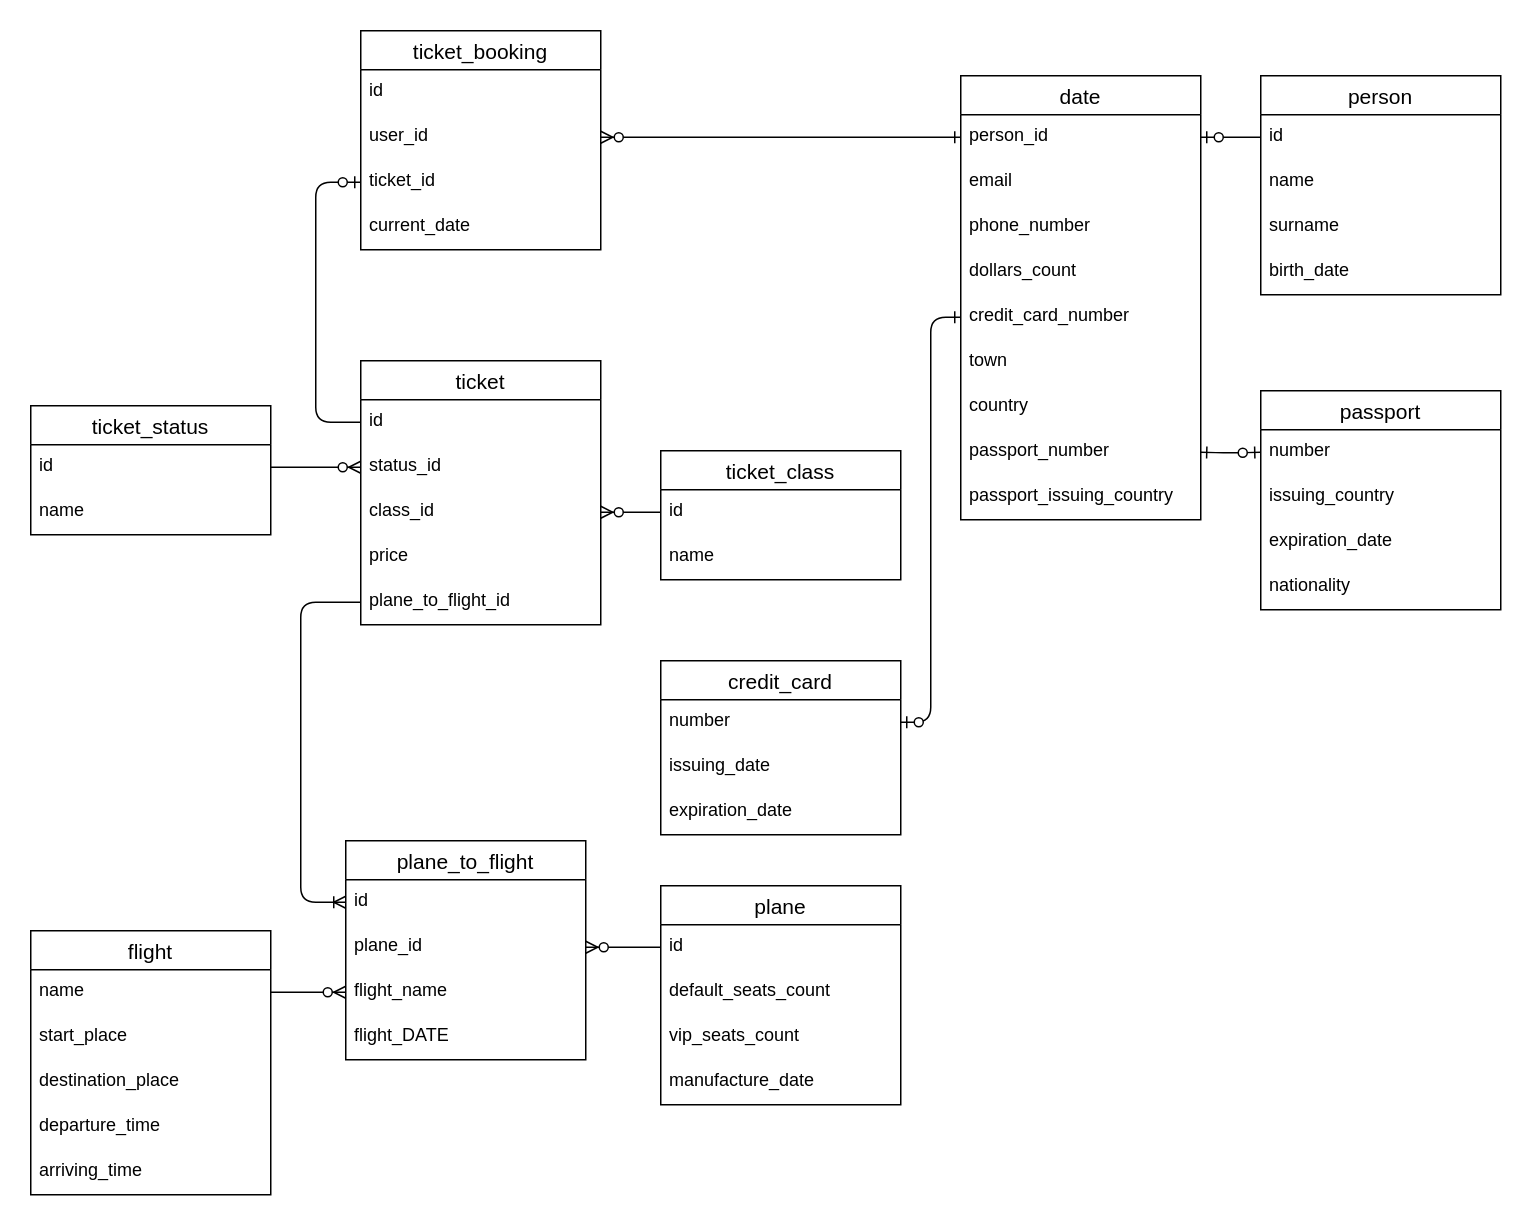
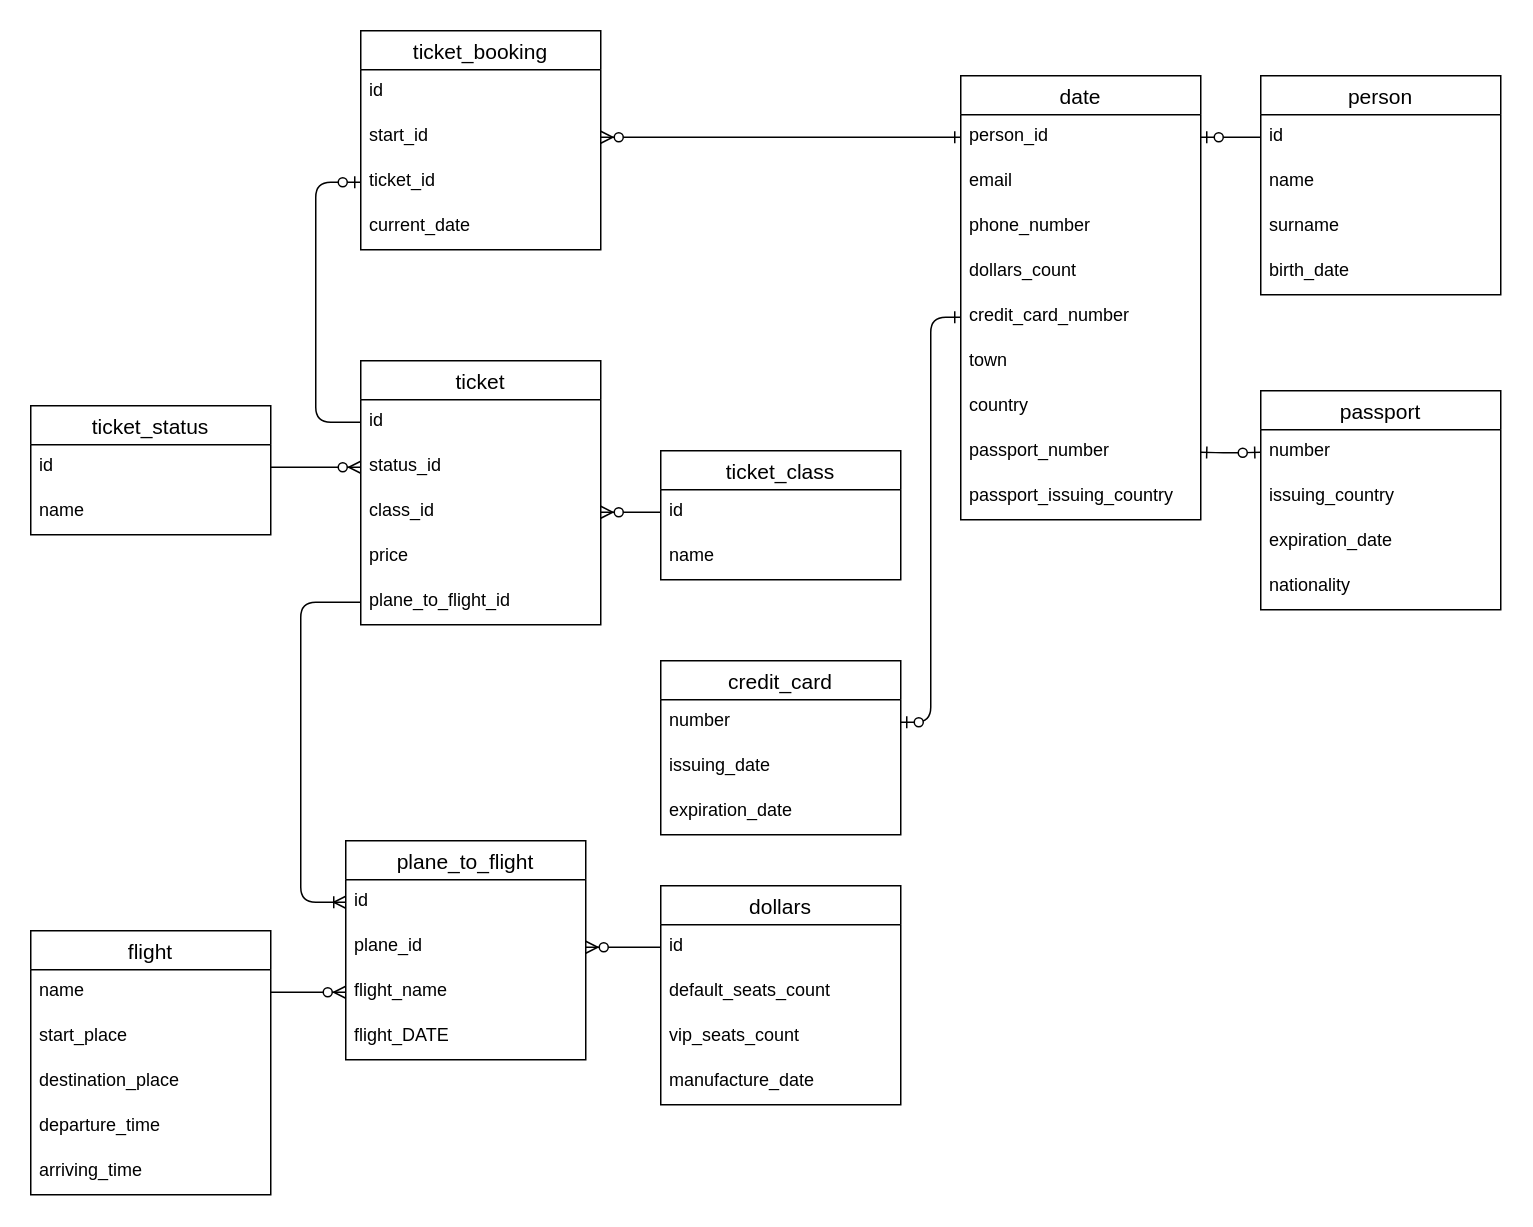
node "user_id": label "user_id" -> "start_id"
node "plane": label "plane" -> "dollars"
